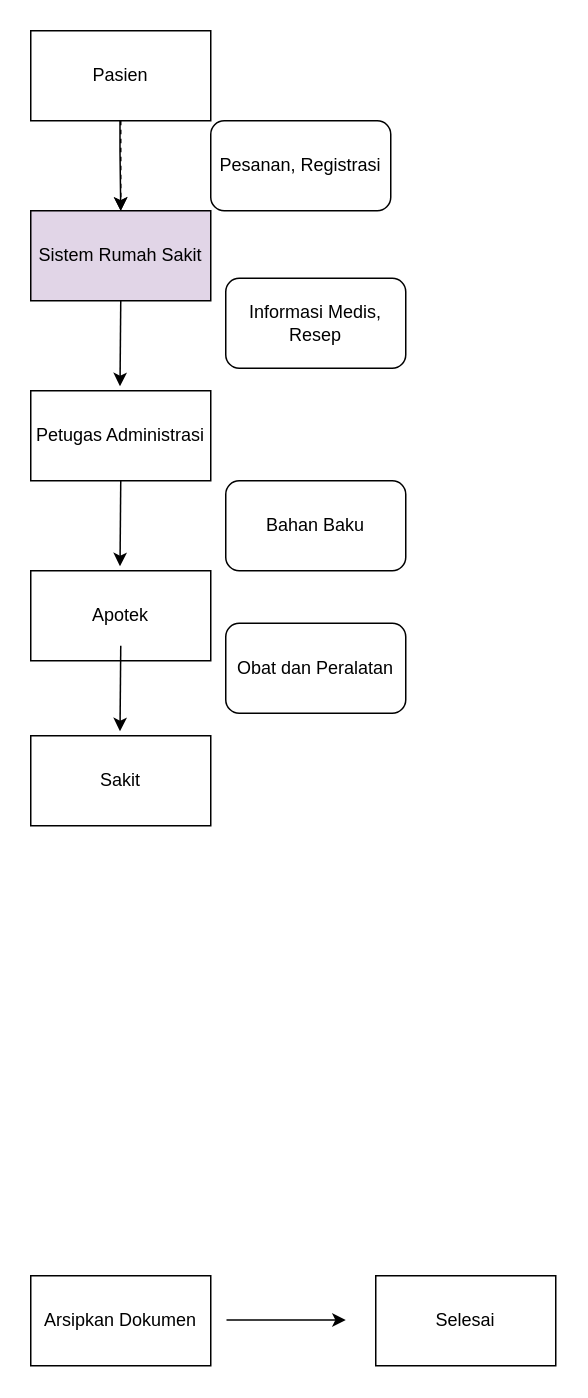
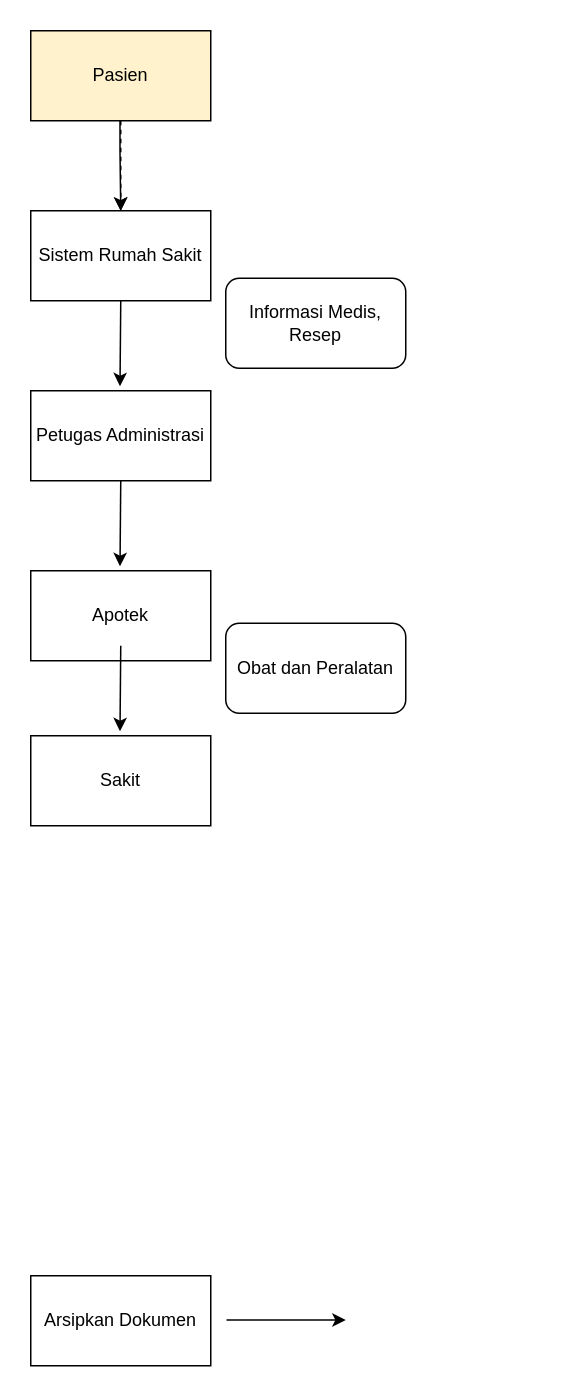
node "Pasien": fillcolor #ffffff -> #fff2cc
node "Pesanan, Registrasi": removed
node "Sistem Rumah Sakit": fillcolor #e1d5e7 -> #ffffff
node "Bahan Baku": removed
node "Selesai": removed
